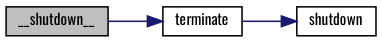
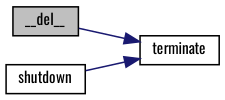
node "__shutdown__": label "__shutdown__" -> "__del__"
edge "terminate" -> "shutdown": reversed
